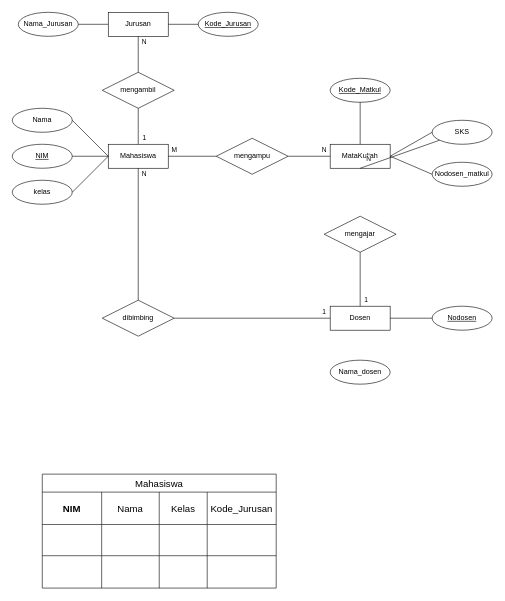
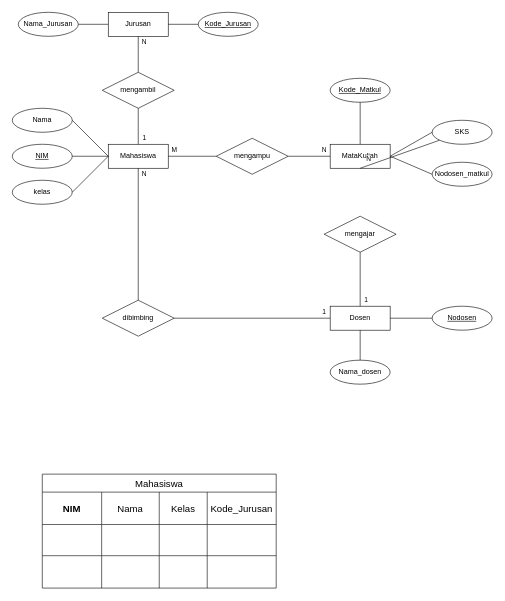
edge "Dosen" -- "Nama_dosen": added
